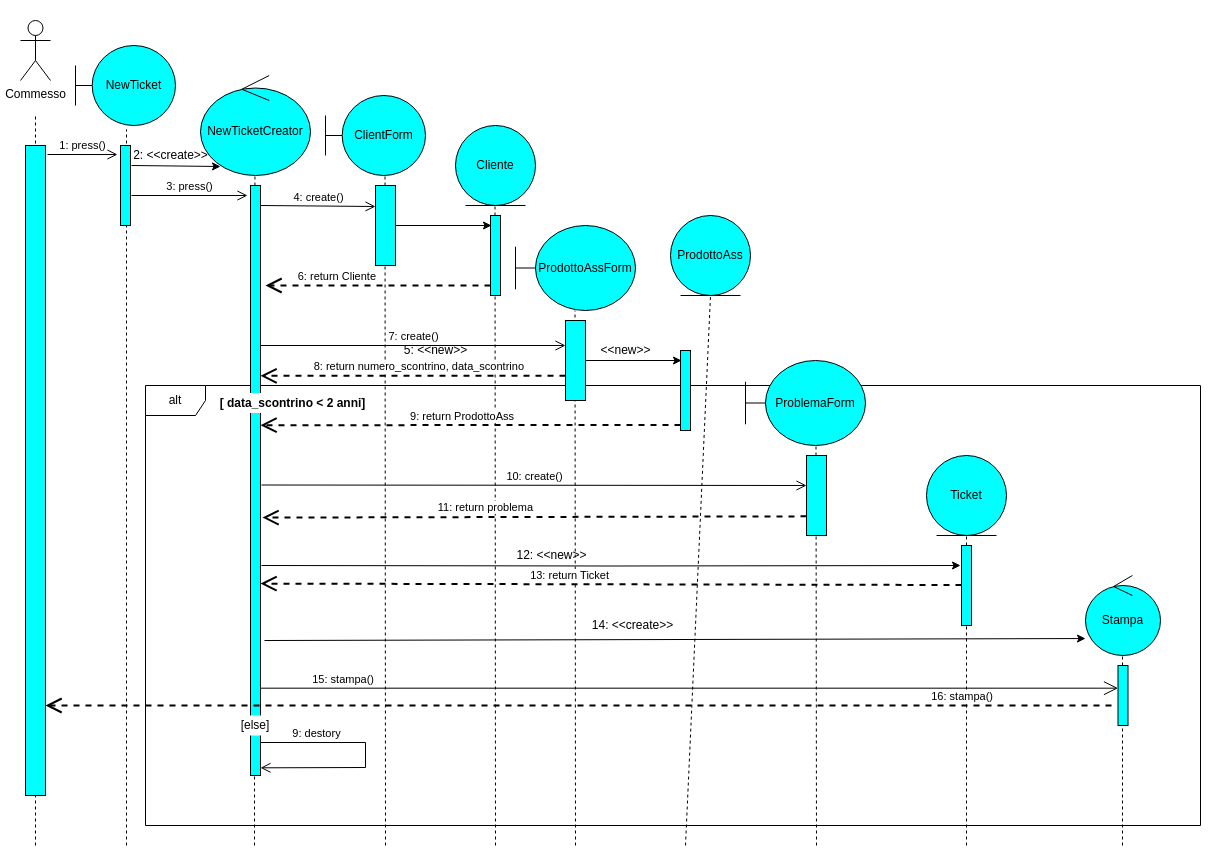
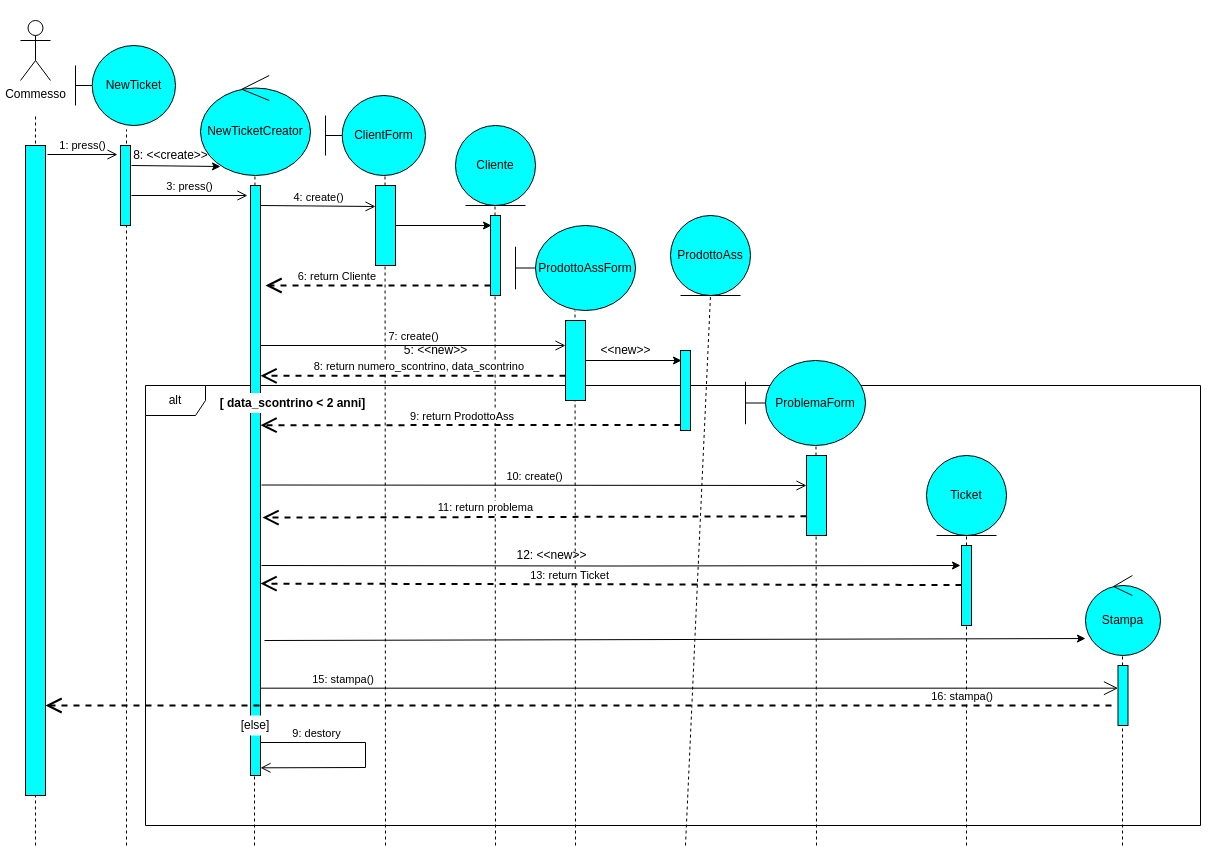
node "2: <<create>>": label "2: <<create>>" -> "8: <<create>>"
node "14: <<create>>": removed
